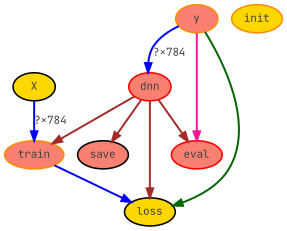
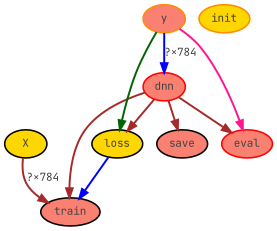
edge "X" -> "train": color blue -> brown
node "train": color darkorange -> black
edge "train" -> "loss": reversed
